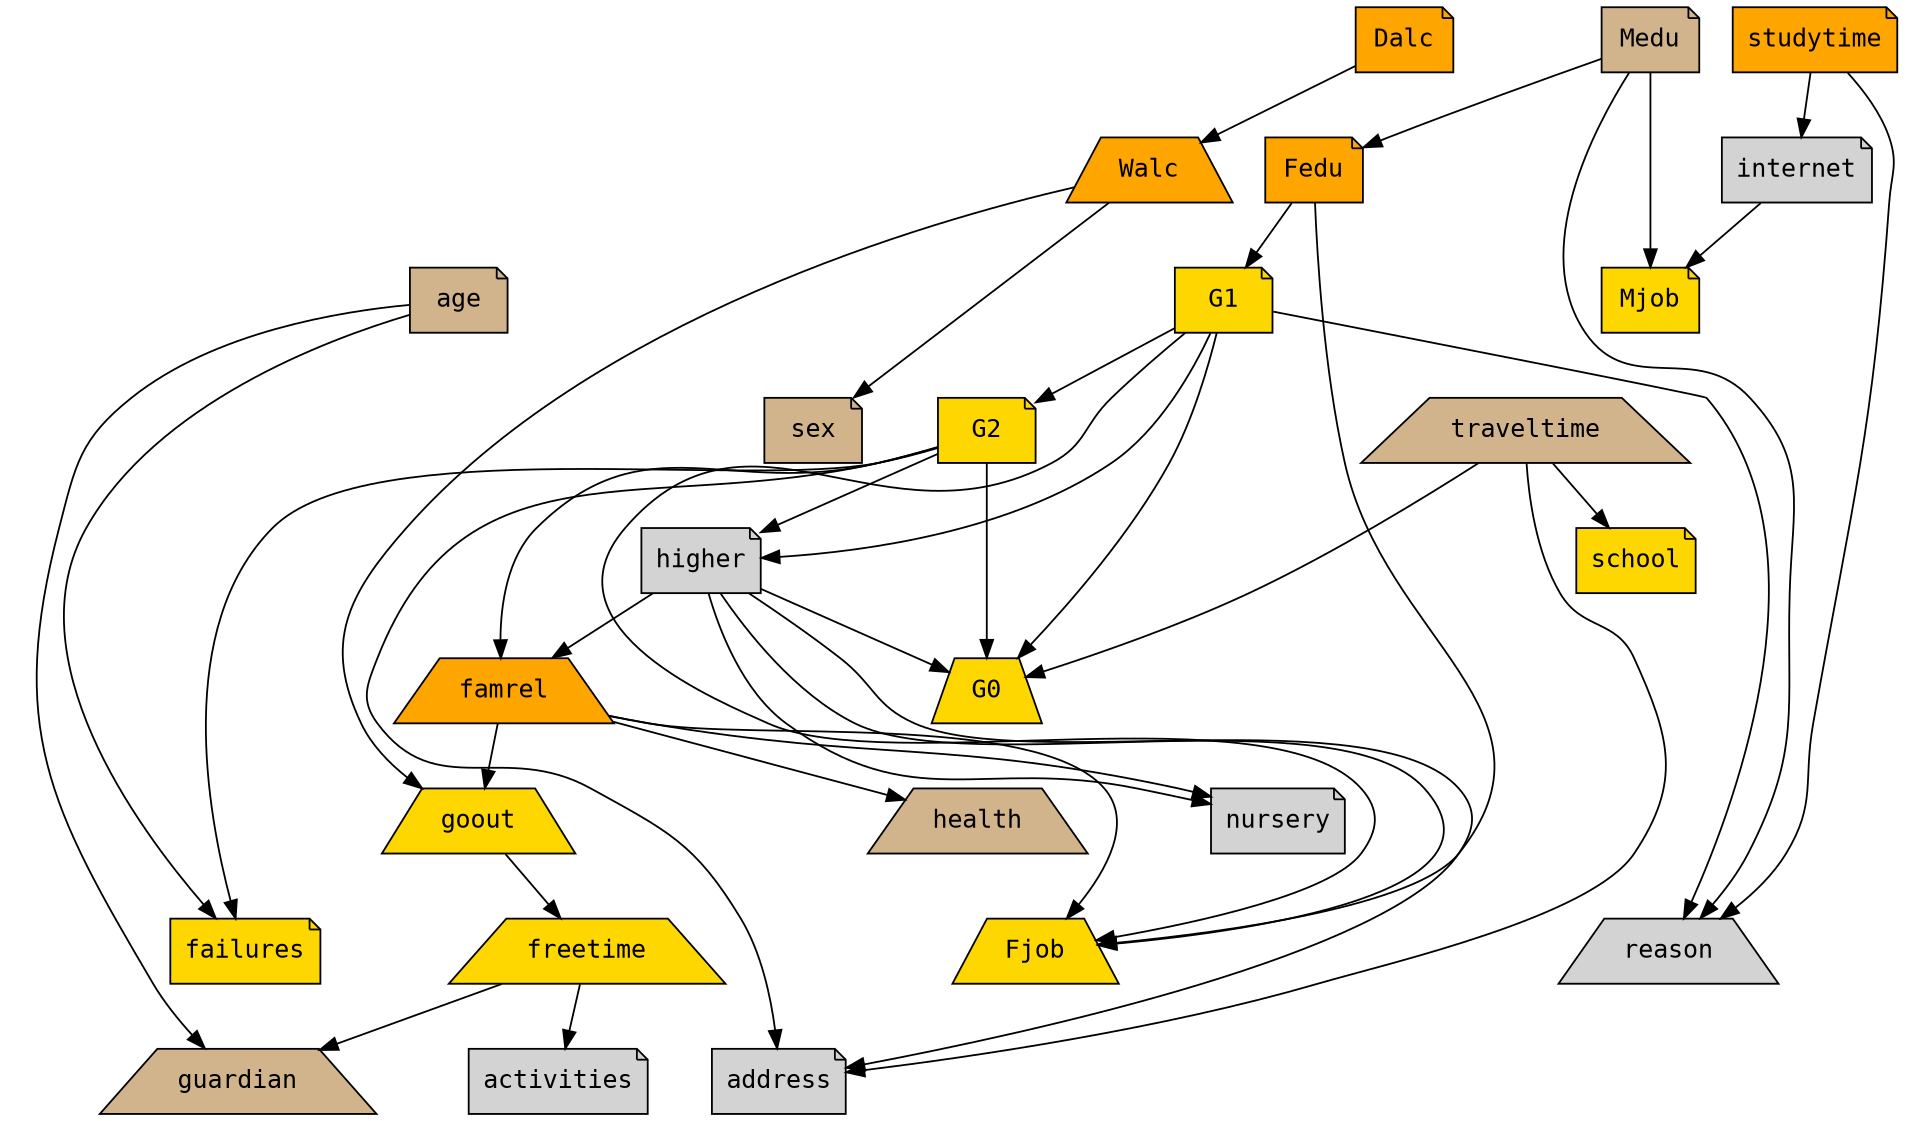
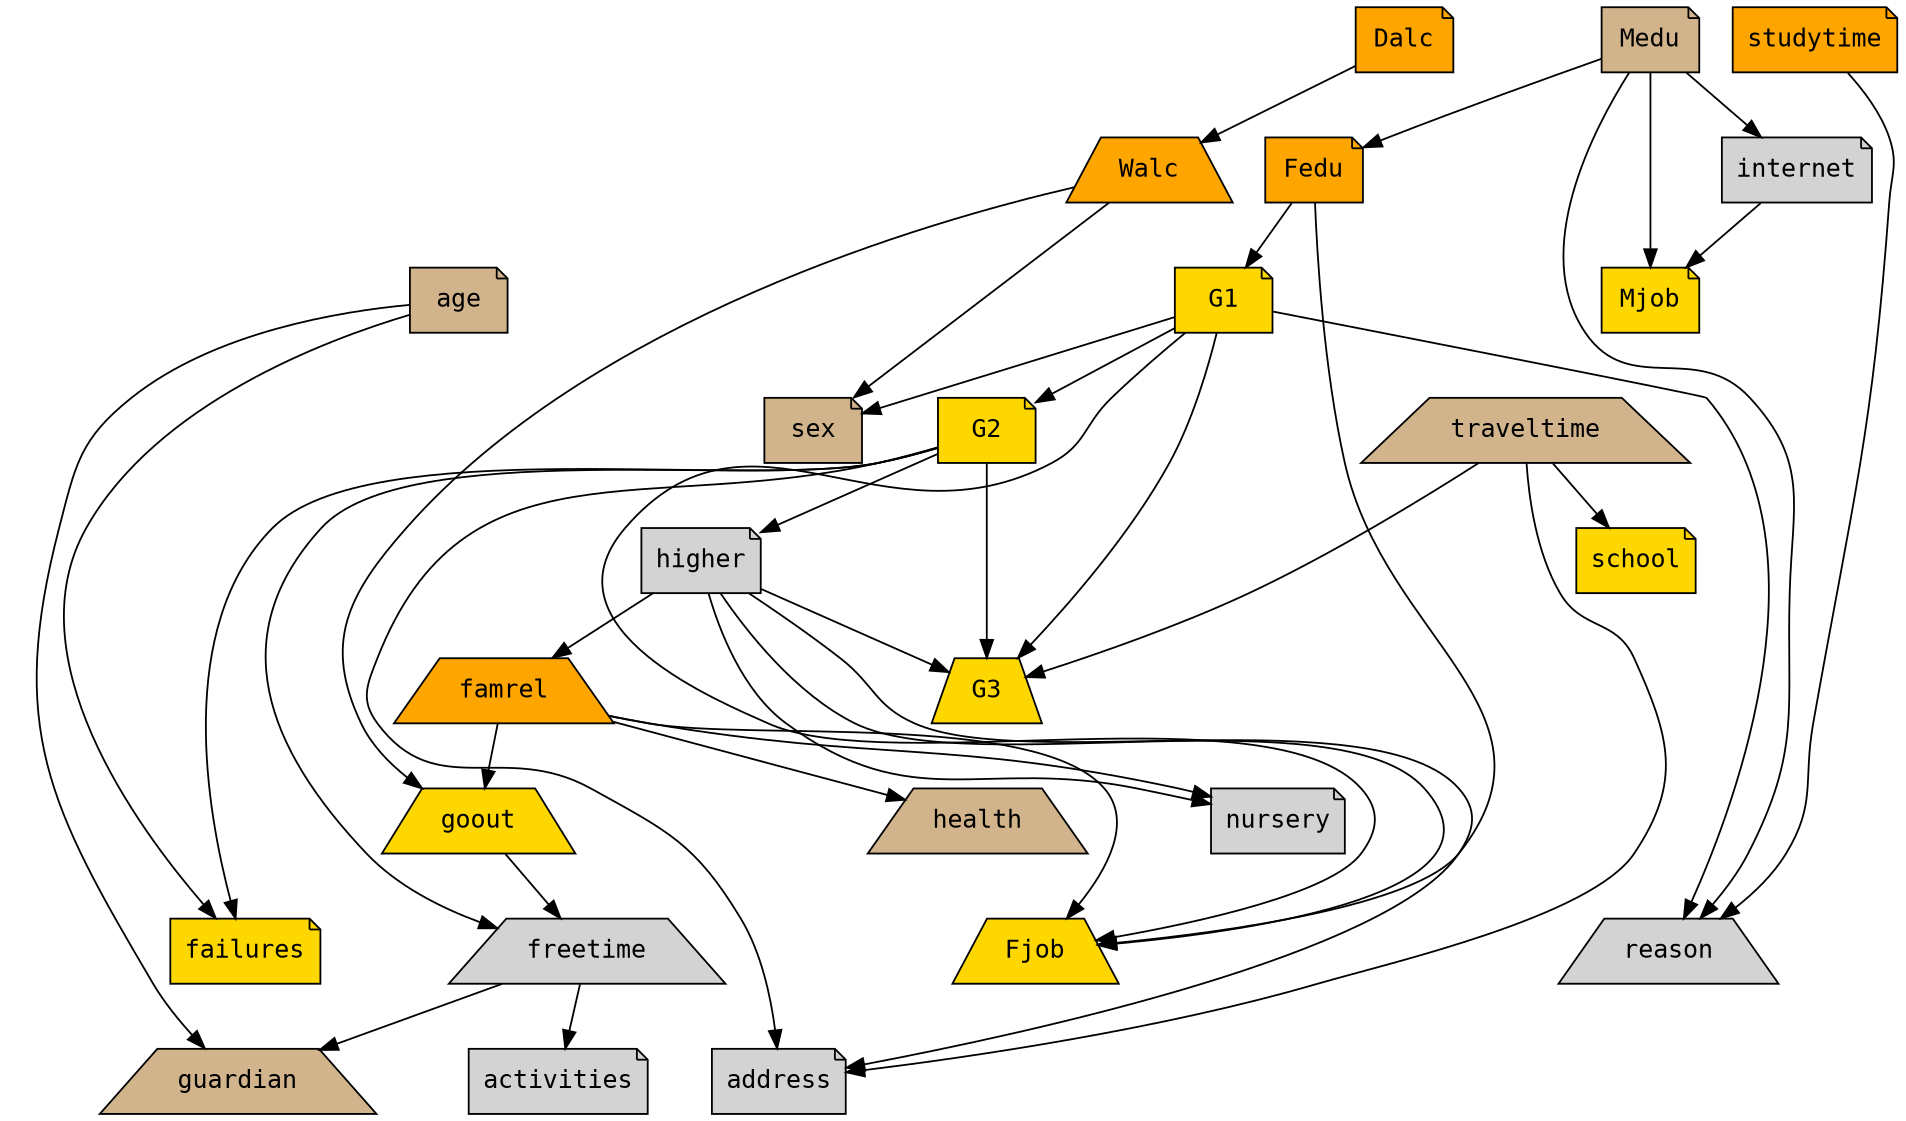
edge "studytime" -> "internet": now "Medu" -> "internet"
edge "G2" -> "famrel": now "G2" -> "freetime"
edge "G1" -> "higher": now "G1" -> "sex"
node "G0": label "G0" -> "G3"
node "freetime": fillcolor gold -> lightgrey
